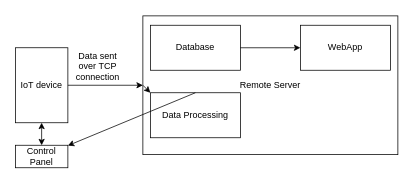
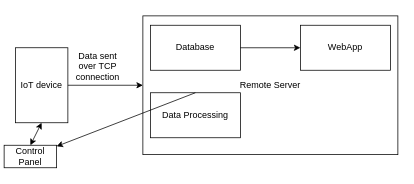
edge "Remote Server" -> "Data Processing": removed
node "Control Panel": moved (42, 156) -> (30, 156)
